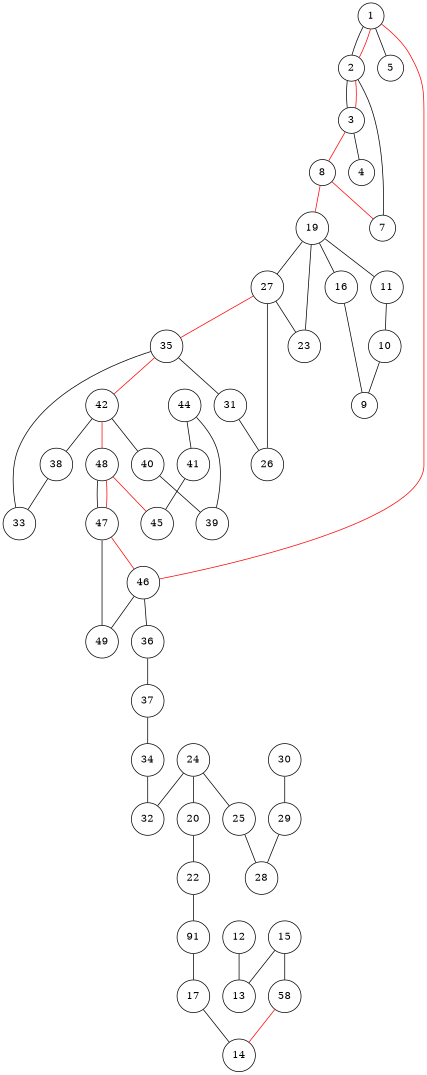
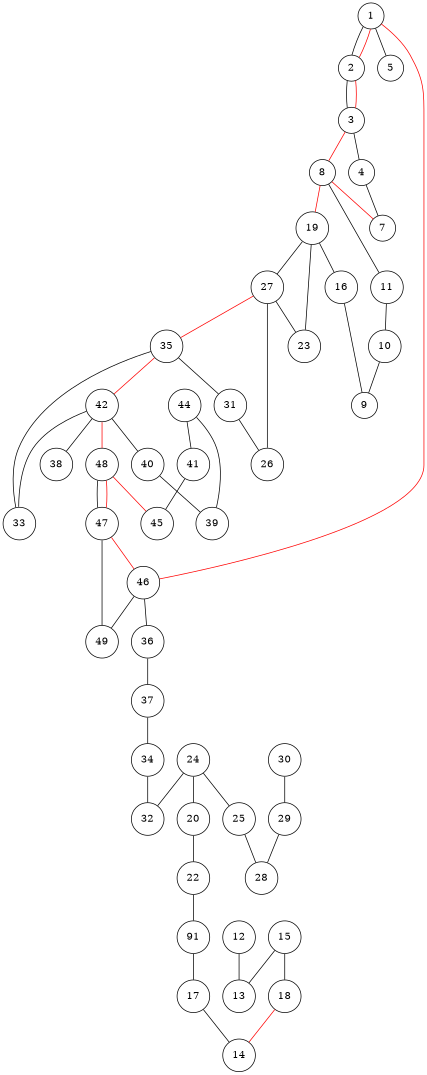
edge "2" -- "7": now "4" -- "7"
edge "19" -- "11": now "8" -- "11"
edge "38" -- "33": now "42" -- "33"
node "58": label "58" -> "18"
